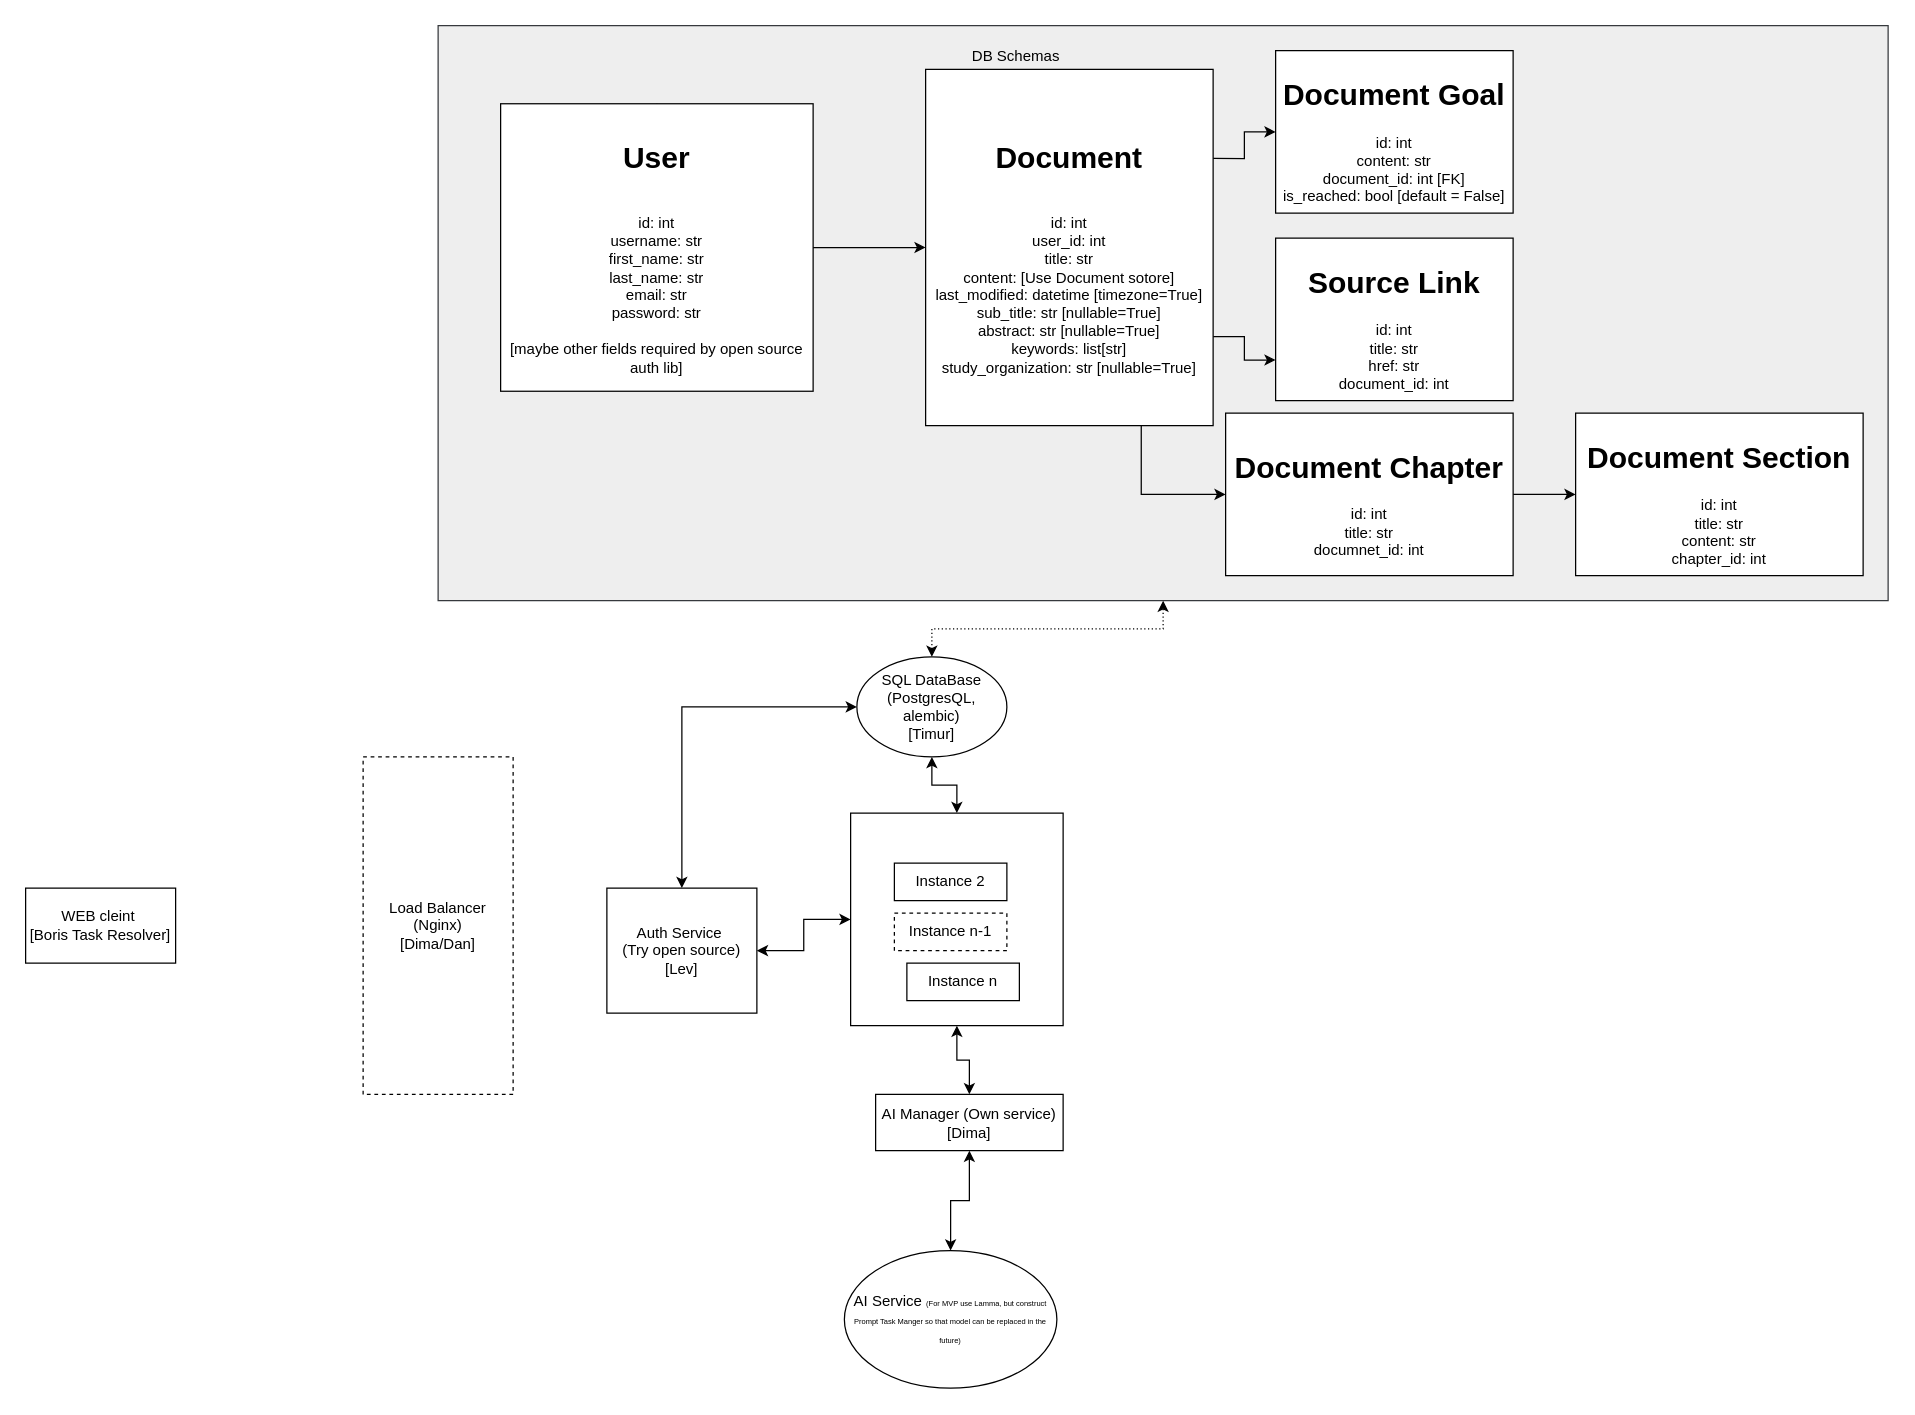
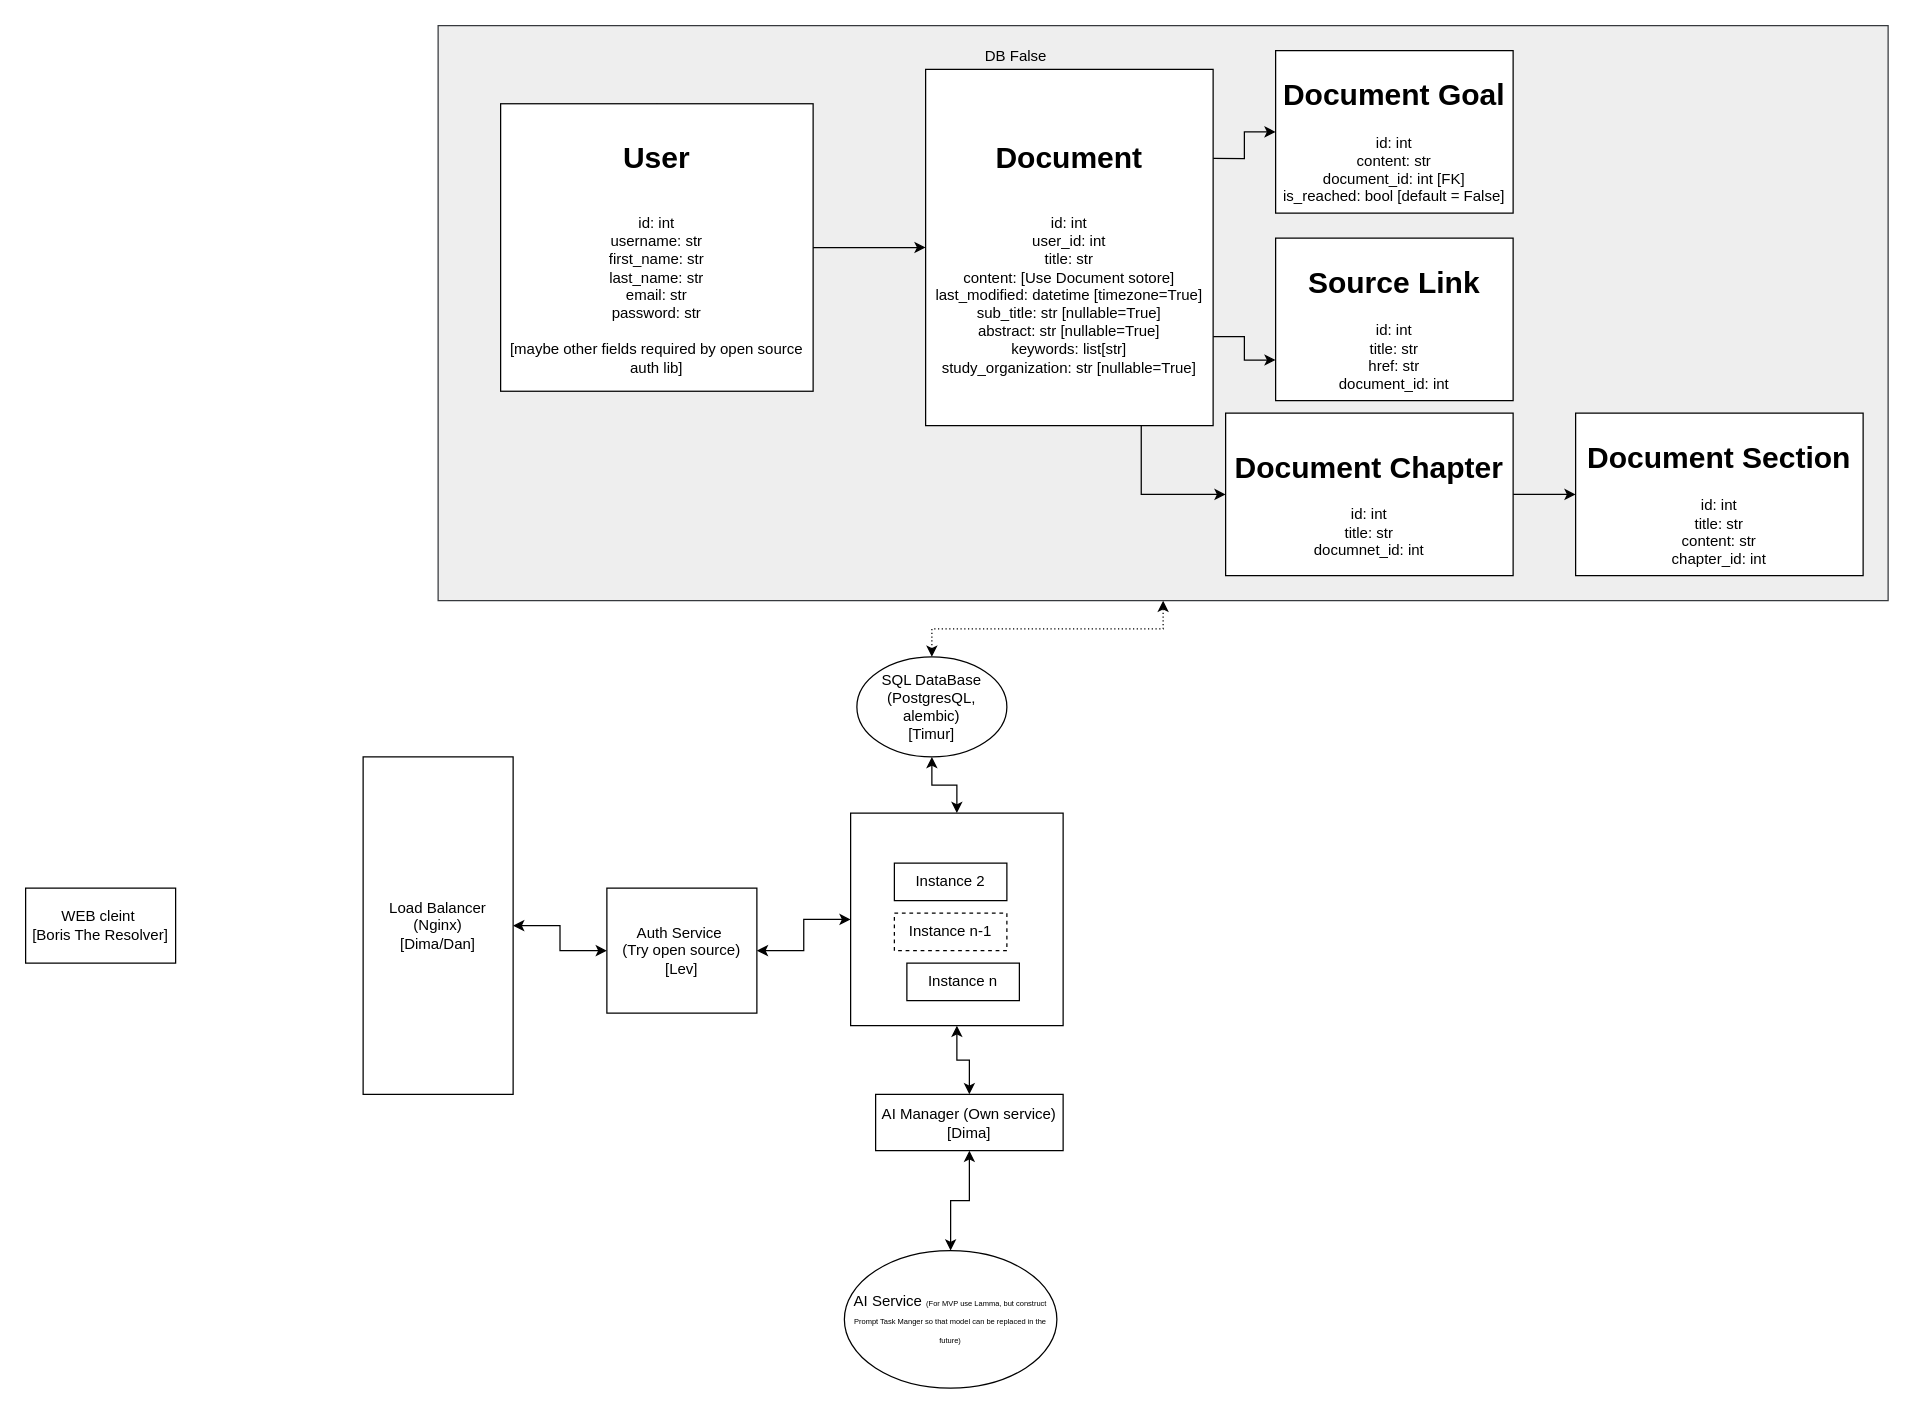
node "DB Schemas": label "DB Schemas" -> "DB False"
edge "SQL DataBase (PostgresQL, alembic) [Timur]" -- "Auth Service (Try open source) [Lev]": removed
node "WEB cleint [Boris Task Resolver]": label "WEB cleint [Boris Task Resolver]" -> "WEB cleint [Boris The Resolver]"
node "Load Balancer (Nginx) [Dima/Dan]": style dashed -> solid
edge "Load Balancer (Nginx) [Dima/Dan]" -- "Auth Service (Try open source) [Lev]": added
